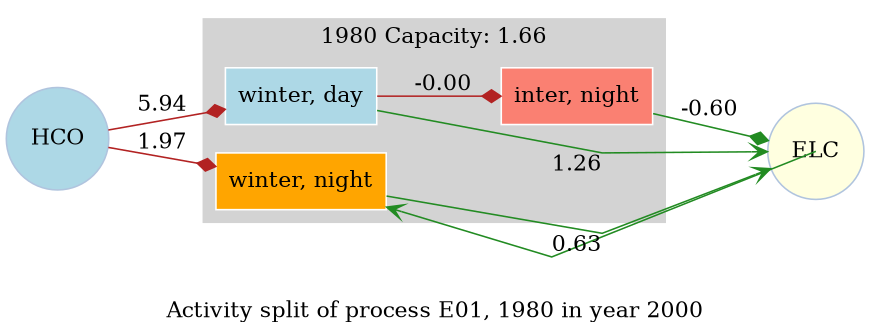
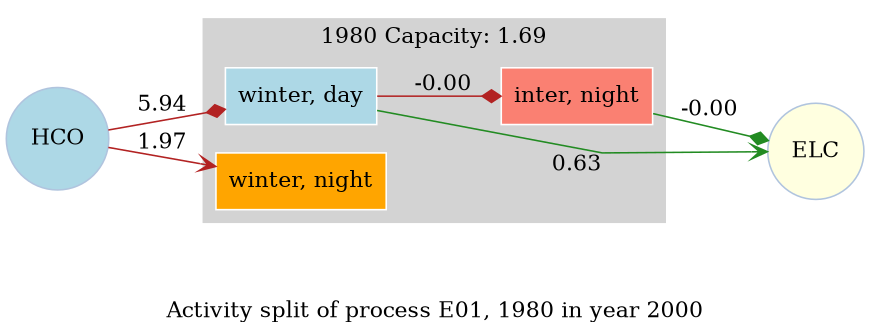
cluster "1980 Capacity: 1.66": label "1980 Capacity: 1.66" -> "1980 Capacity: 1.69"
edge "inter, night" -> "ELC": label "-0.60" -> "-0.00"
edge "HCO" -> "winter, night": arrowhead diamond -> vee
edge "winter, day" -> "ELC": label "1.26" -> "0.63"
edge "winter, night" -> "ELC": removed, label "0.63"
